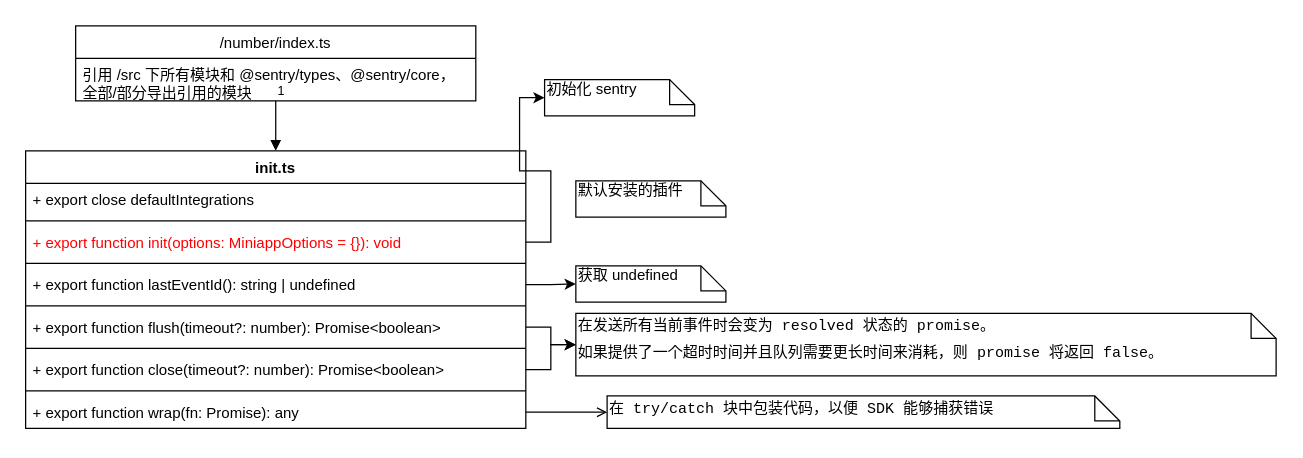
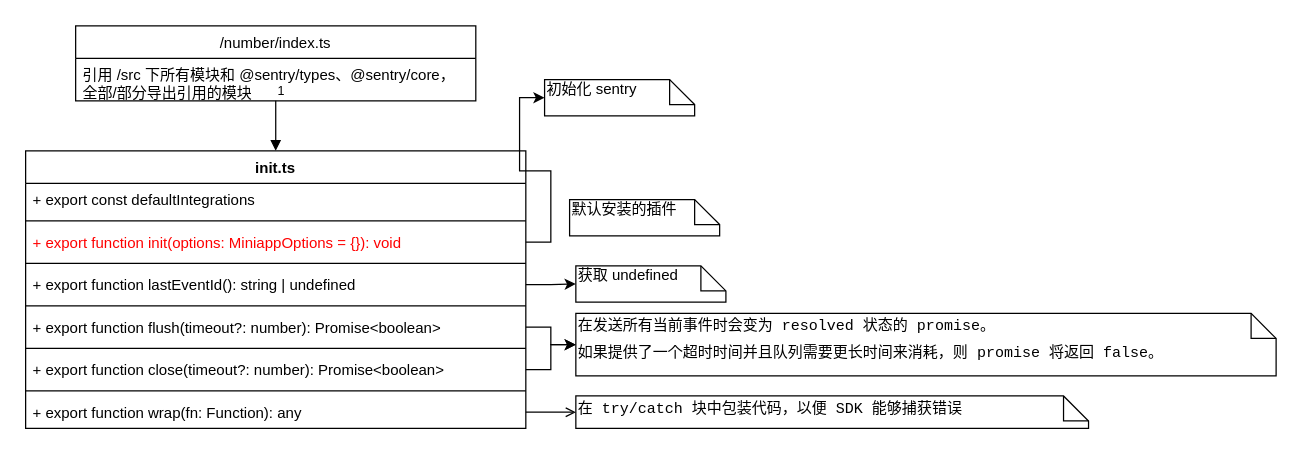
node "默认安装的插件": moved (651, 199) -> (644, 218)
node "+ export close defaultIntegrations": label "+ export close defaultIntegrations" -> "+ export const defaultIntegrations"
node "在 try/catch 块中包装代码，以便 SDK 能够捕获错误": moved (863, 412) -> (832, 412)
node "+ export function wrap(fn: Promise): any": label "+ export function wrap(fn: Promise): any" -> "+ export function wrap(fn: Function): any"
